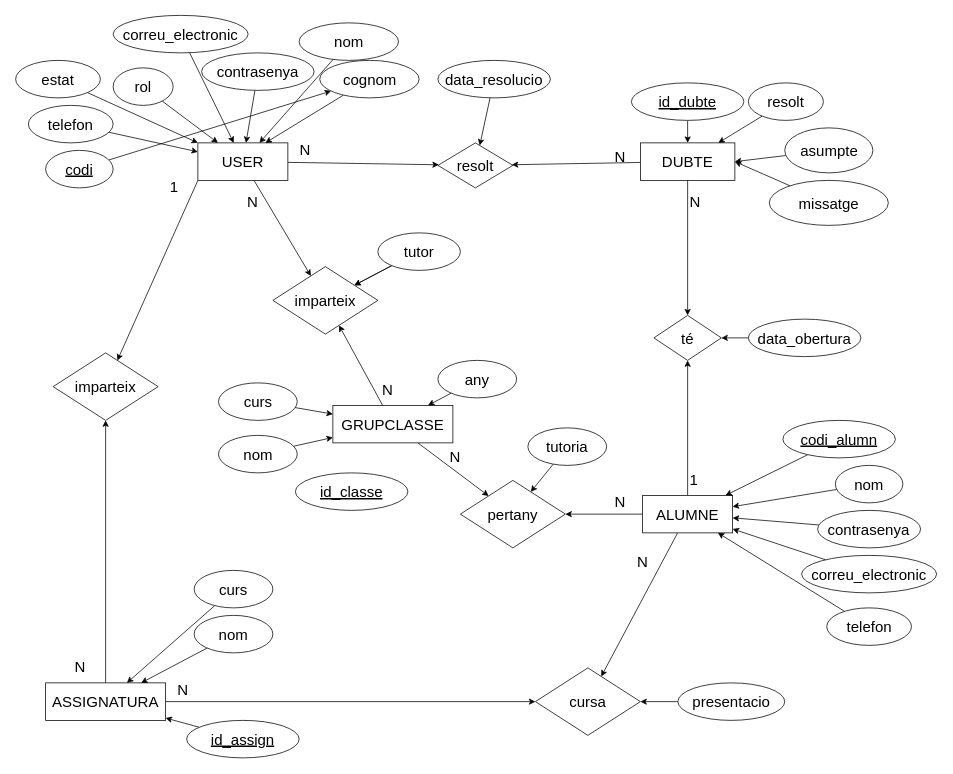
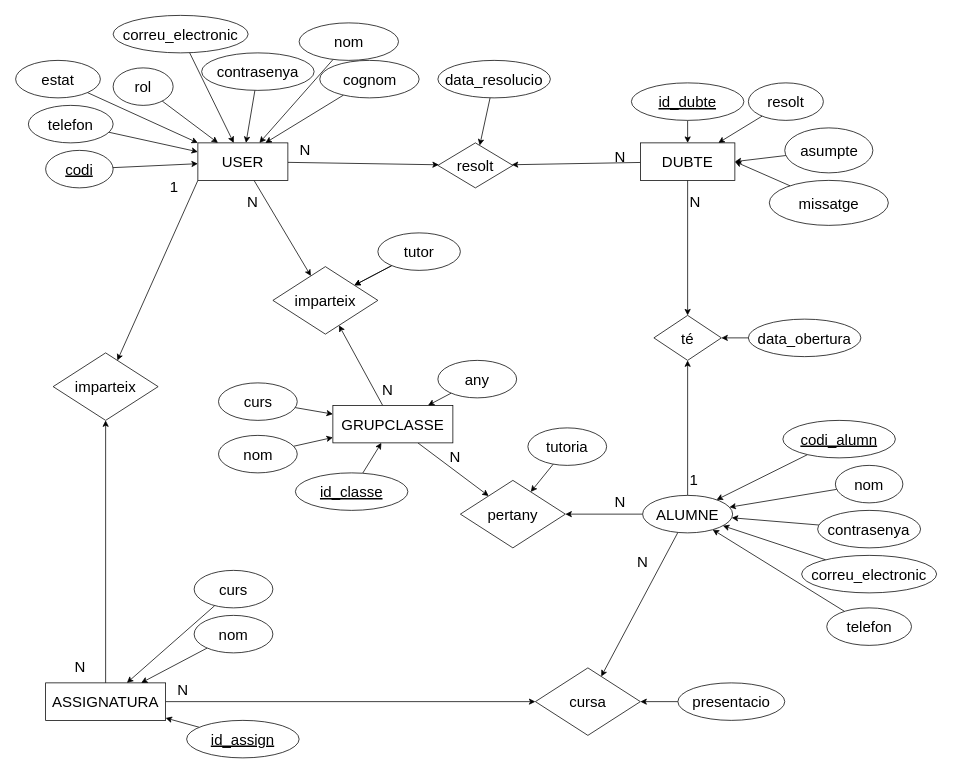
edge "codi" -> "cognom": now "codi" -> "USER"
edge "id_classe" -> "GRUPCLASSE": added
node "ALUMNE": shape rectangle -> ellipse
